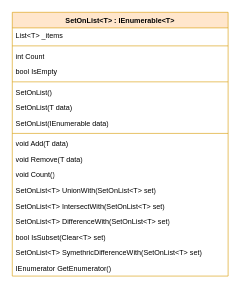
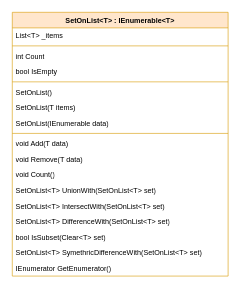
node "SetOnList(T data)": label "SetOnList(T data)" -> "SetOnList(T items)"
